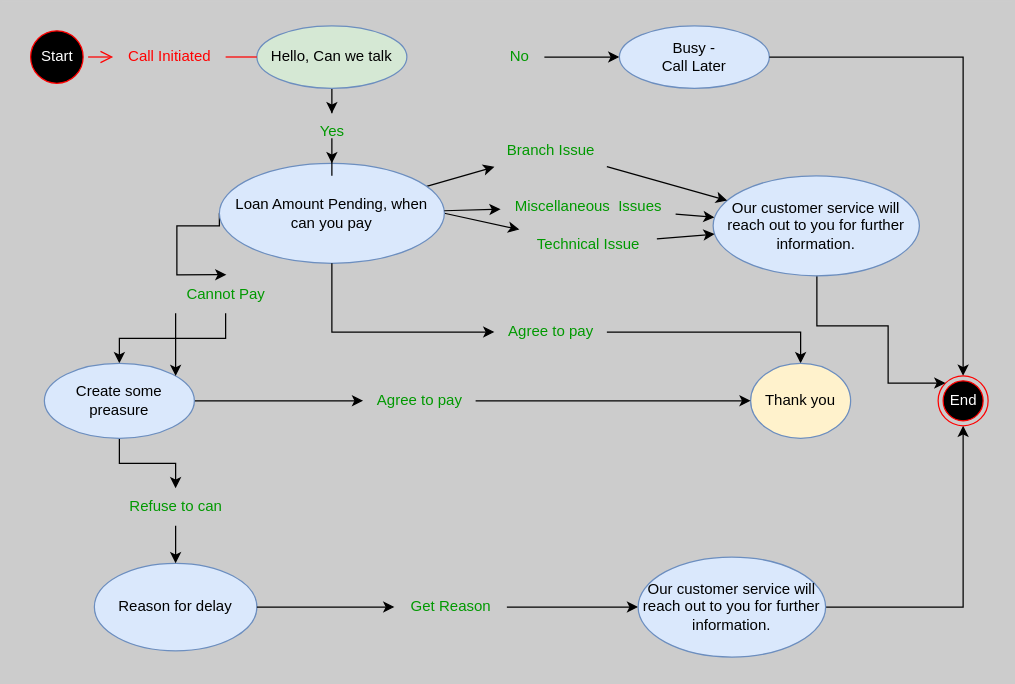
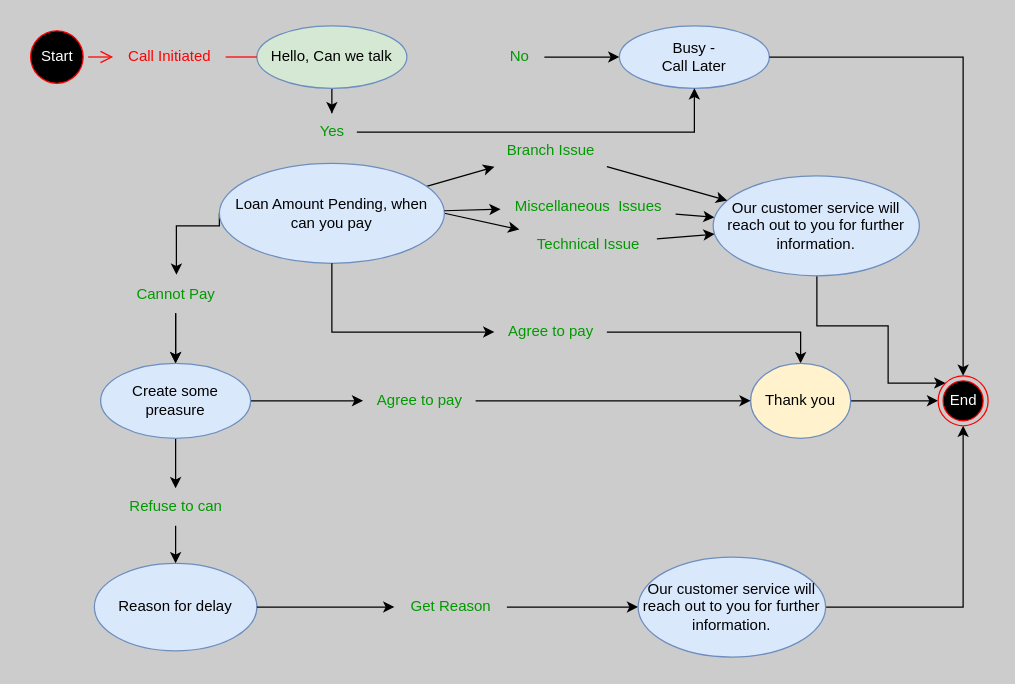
edge "Yes" -> "Loan Amount Pending, when can you pay": now "Yes" -> "Busy - Call Later"
node "Cannot Pay": moved (226, 294) -> (176, 294)
node "Create some preasure": moved (119, 401) -> (176, 401)
edge "Thank you" -> "End": added
